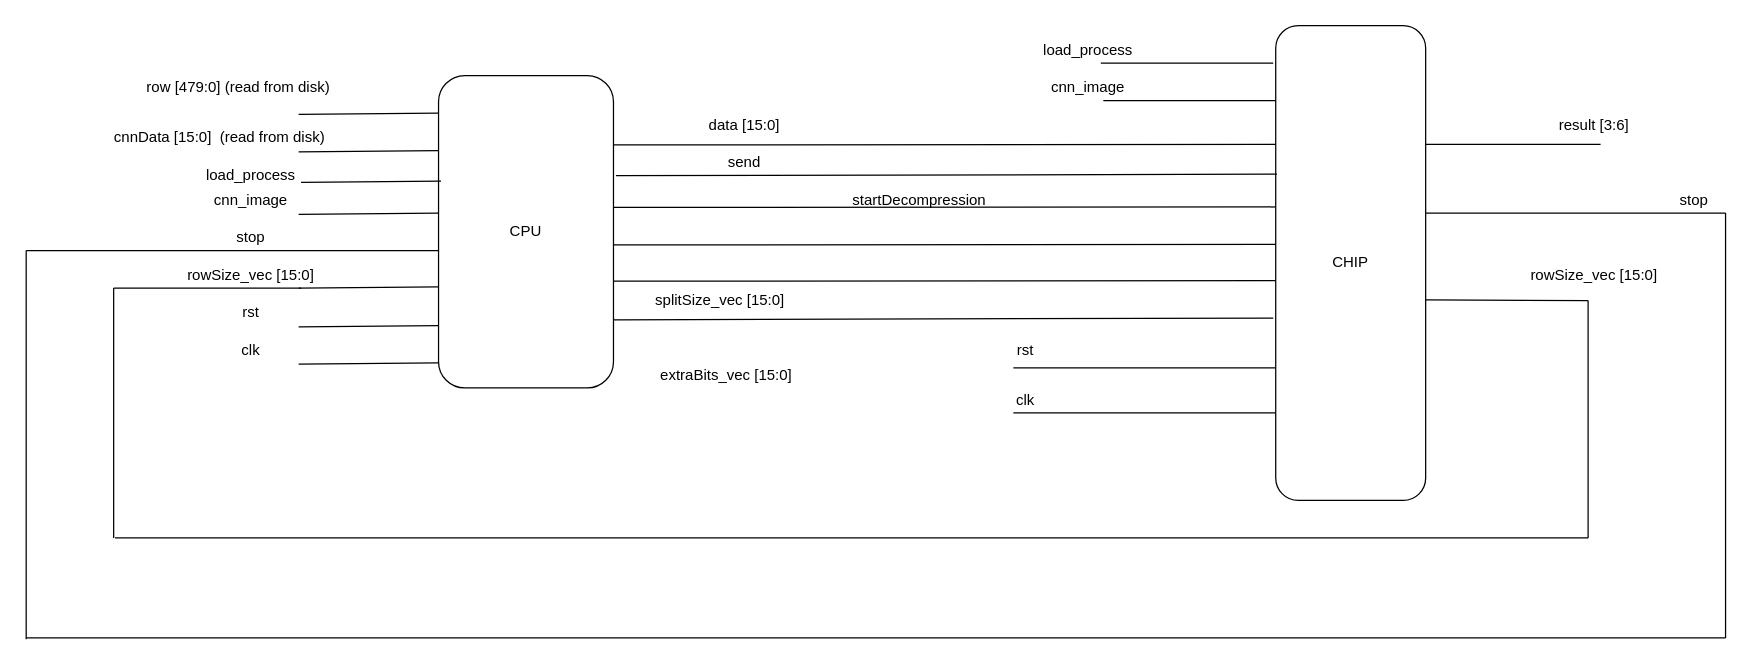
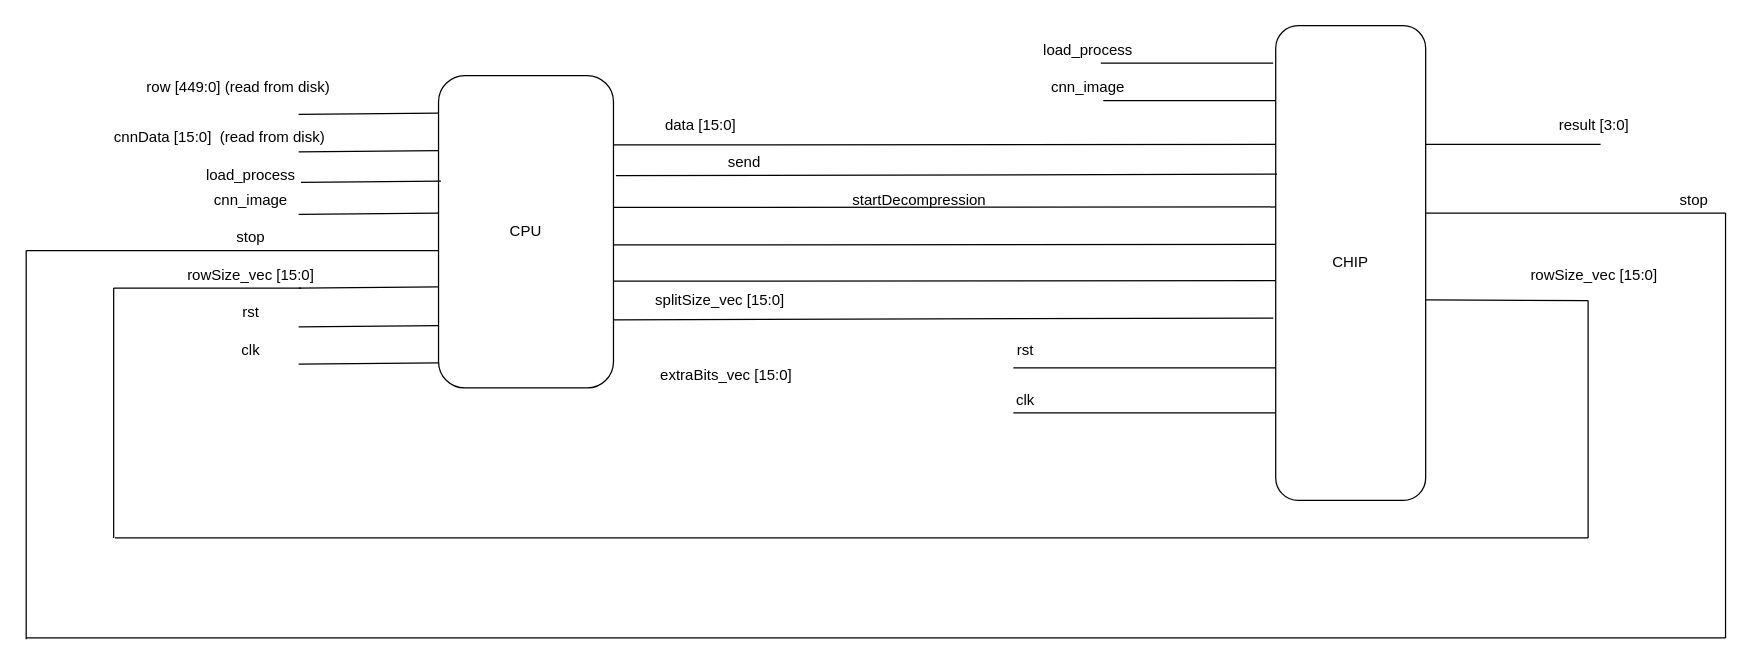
node "row [479:0] (read from disk)": label "row [479:0] (read from disk)" -> "row [449:0] (read from disk)"
node "data [15:0]": moved (744, 126) -> (701, 126)
node "result [3:6]": label "result [3:6]" -> "result [3:0]"
